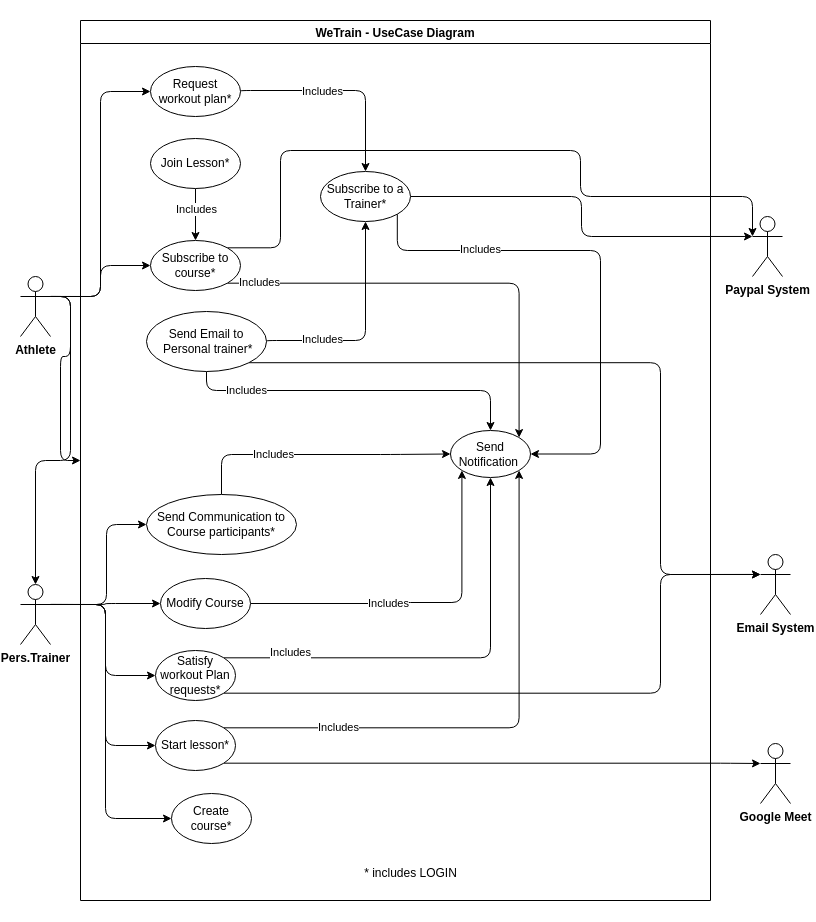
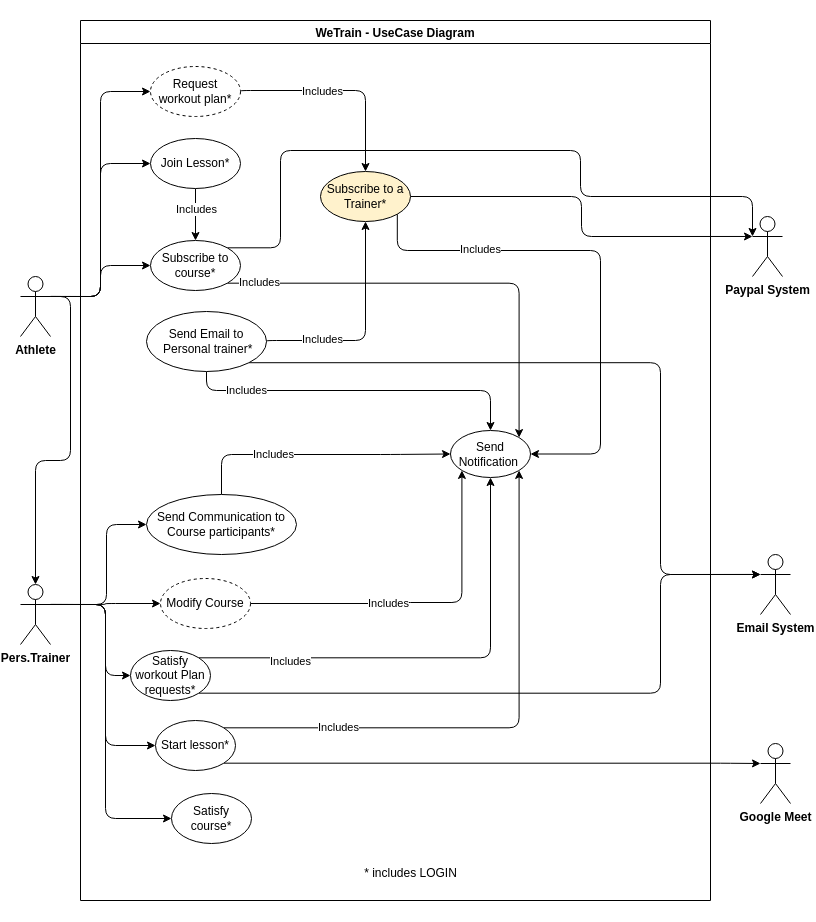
node "Request workout plan*": style solid -> dashed
node "Subscribe to a Trainer*": fillcolor #ffffff -> #fff2cc
edge "Athlete" -> "WeTrain - UseCase Diagram": now "Athlete" -> "Join Lesson*"
node "Modify Course": style solid -> dashed
node "Satisfy workout Plan requests*": moved (196, 676) -> (171, 676)
node "Create course*": label "Create course*" -> "Satisfy course*"
